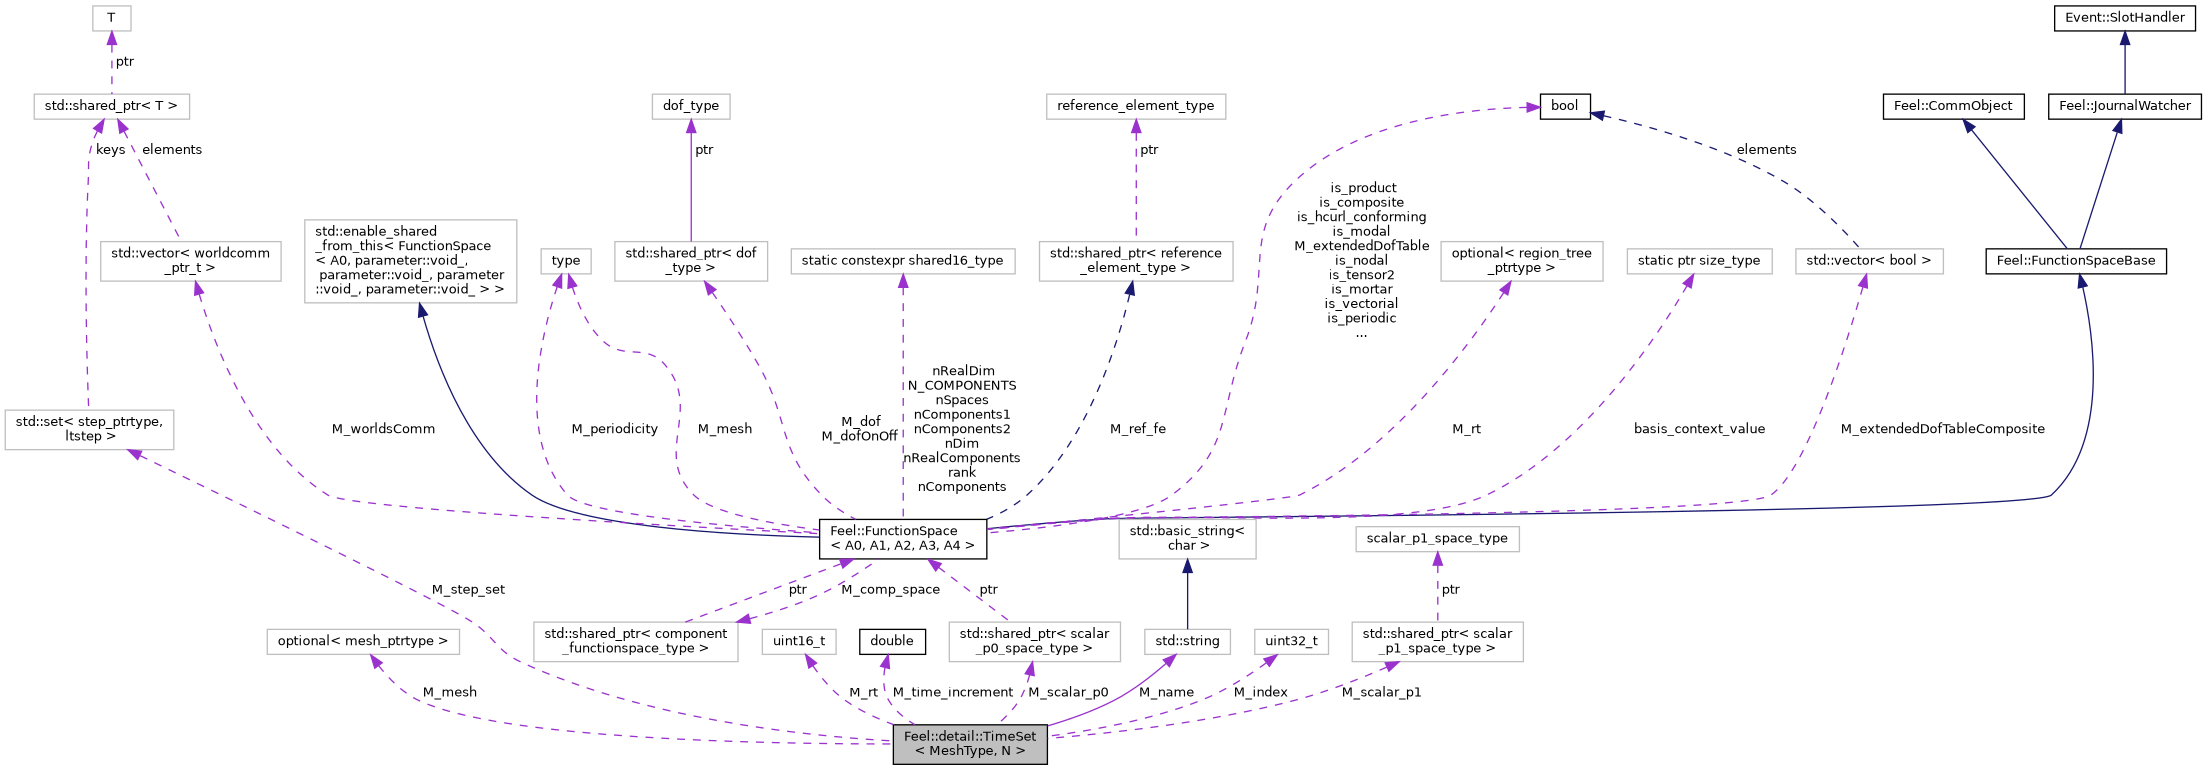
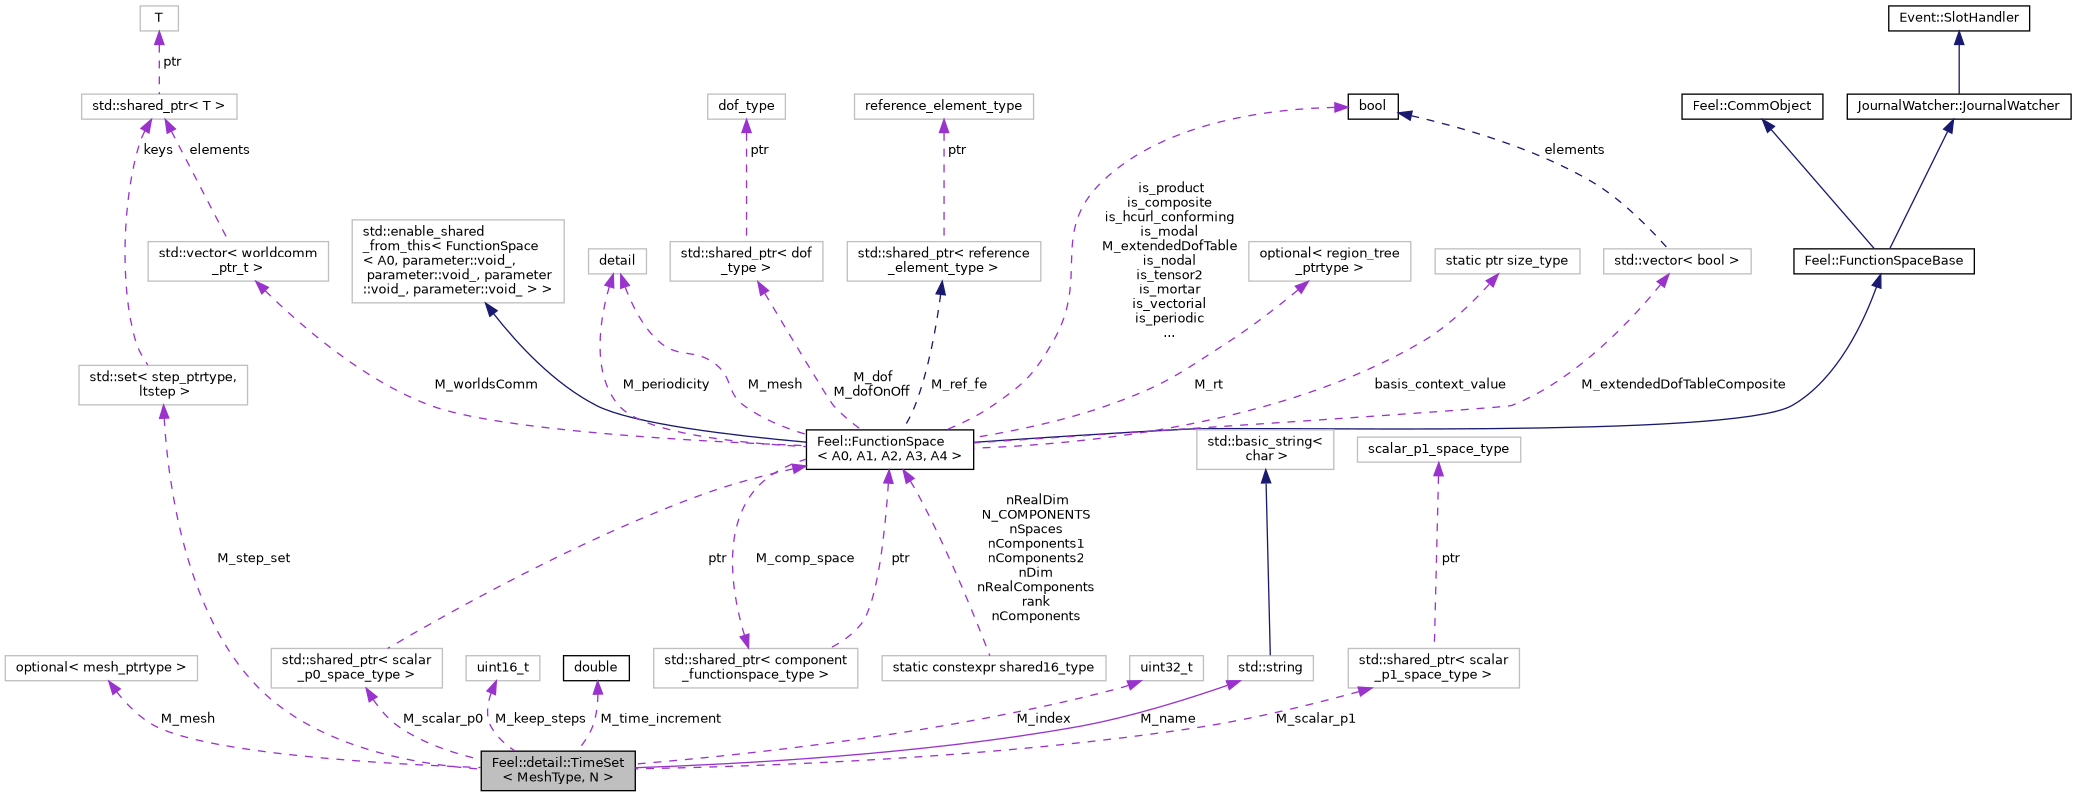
node "Feel::JournalWatcher": label "Feel::JournalWatcher" -> "JournalWatcher::JournalWatcher"
edge "std::shared_ptr< dof _type >" -> "dof_type": style solid -> dashed
node "type": label "type" -> "detail"
edge "Feel::FunctionSpace < A0, A1, A2, A3, A4 >" -> "static constexpr shared16_type": reversed
edge "Feel::detail::TimeSet < MeshType, N >" -> "uint16_t": label " M_rt" -> " M_keep_steps"
